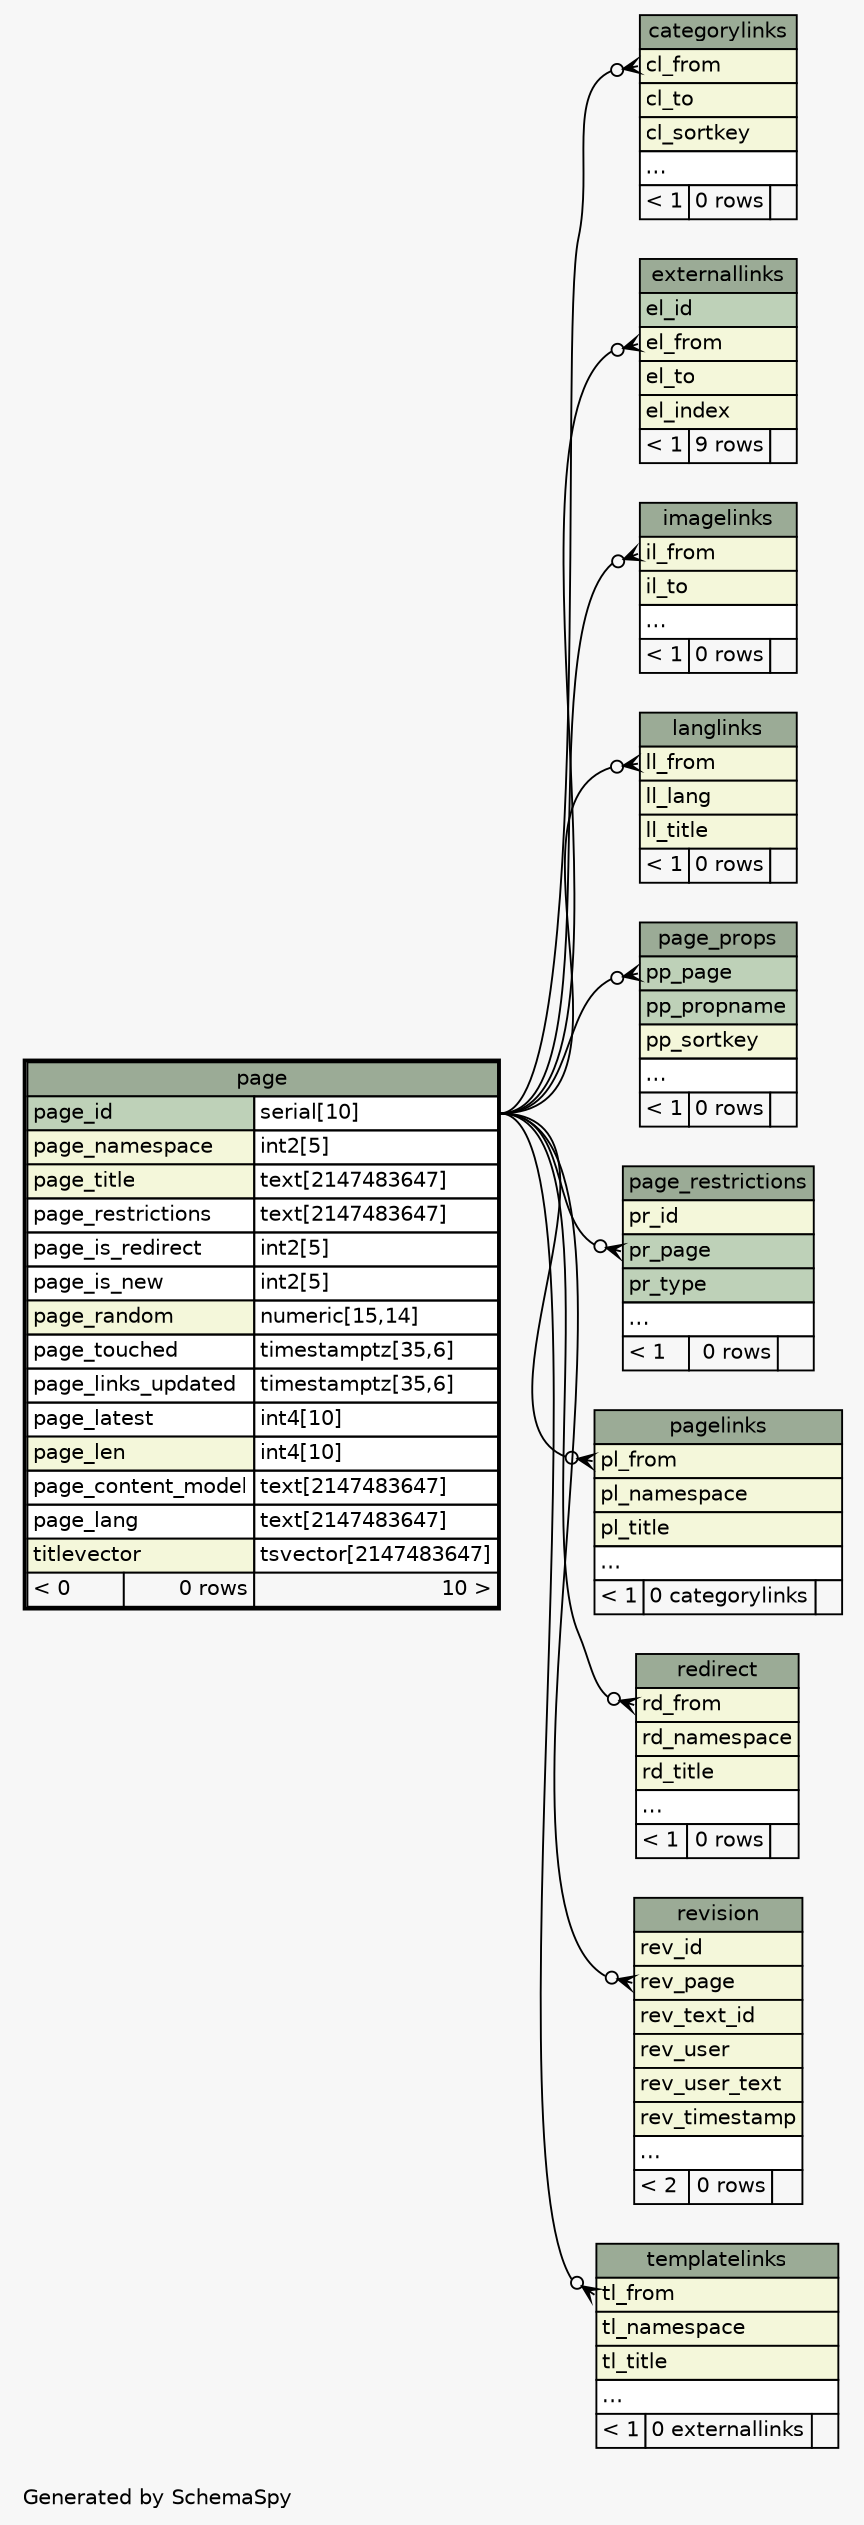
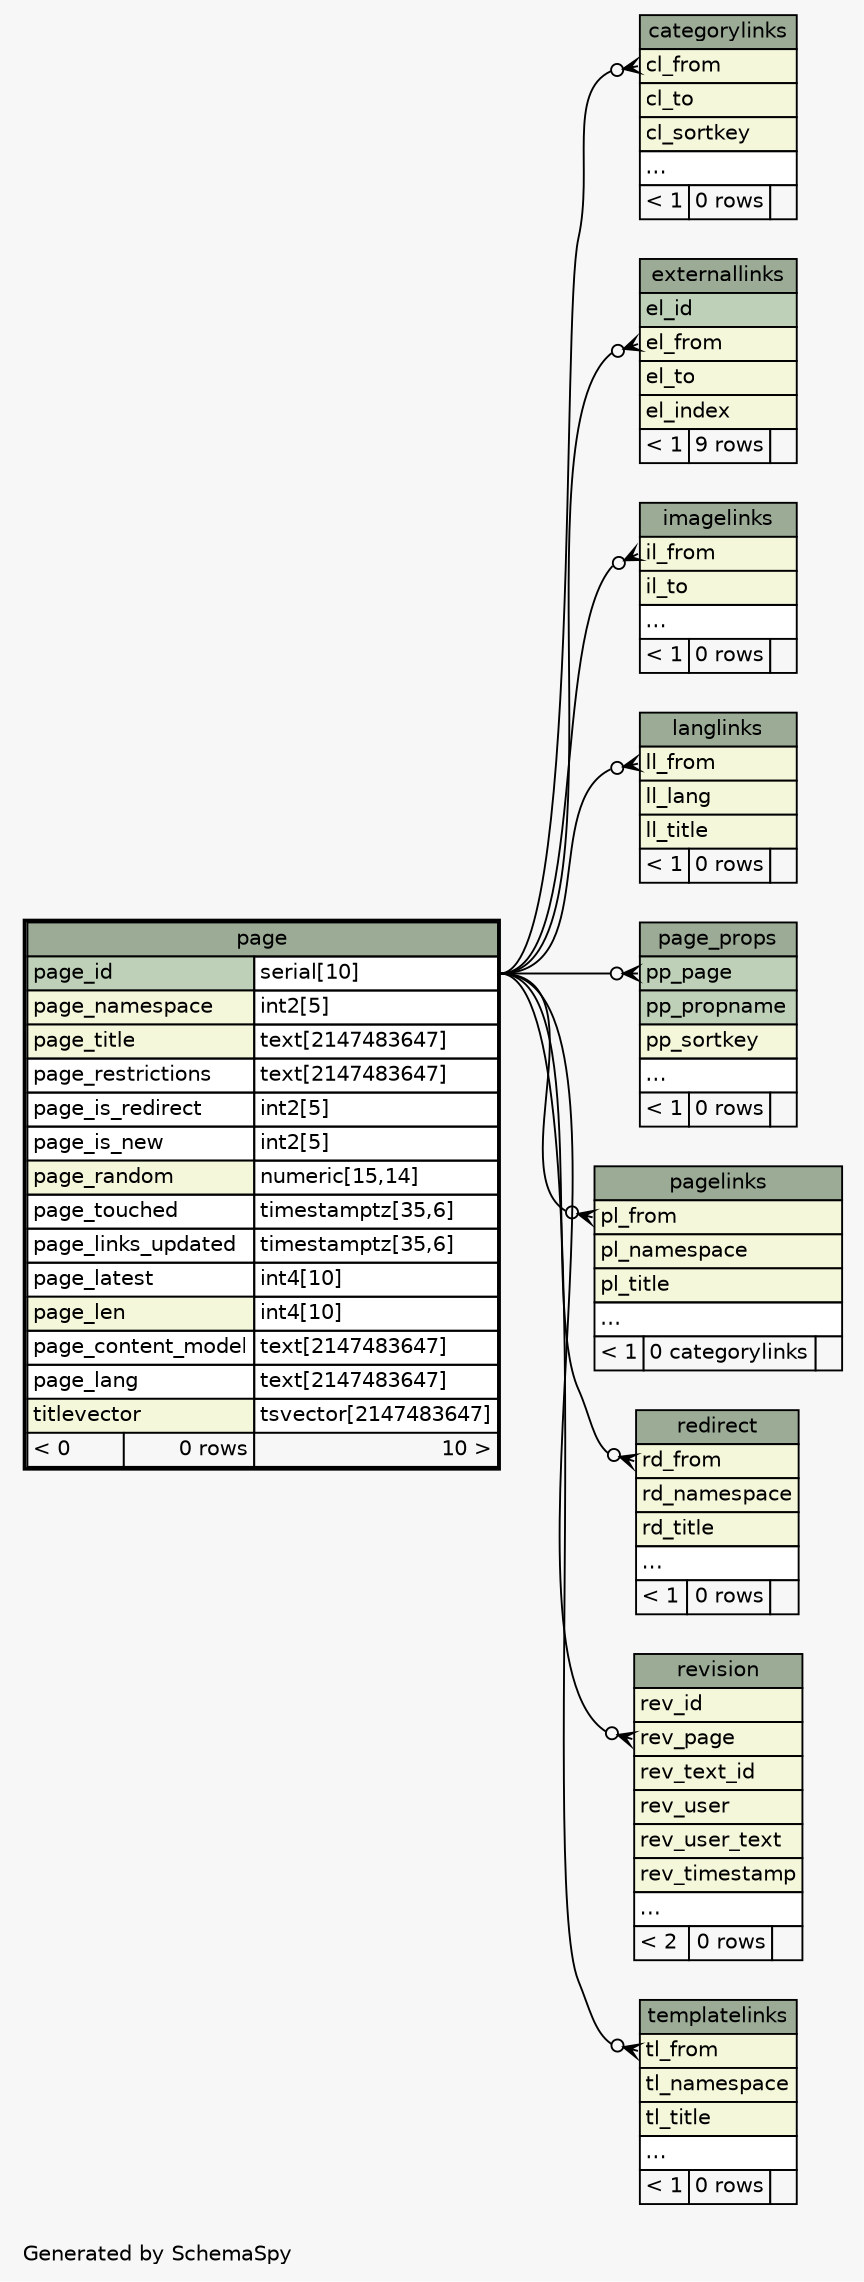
node "page_restrictions": removed
node "templatelinks": text "0 externallinks" -> "0 rows"
